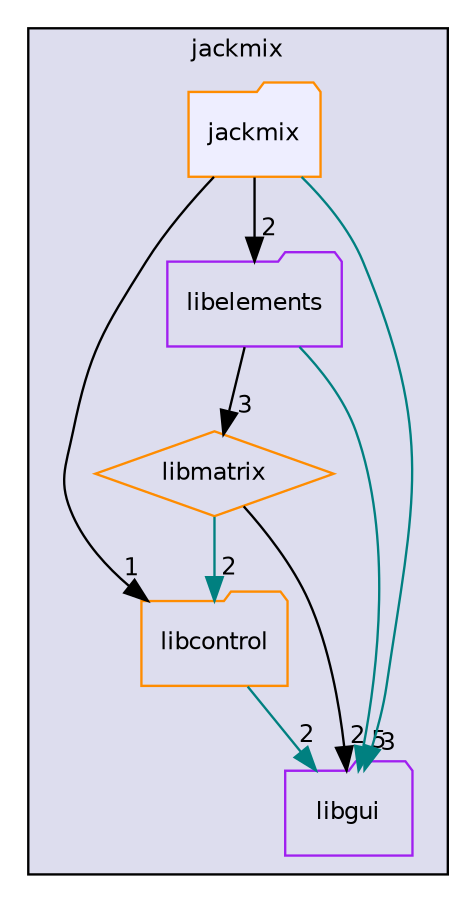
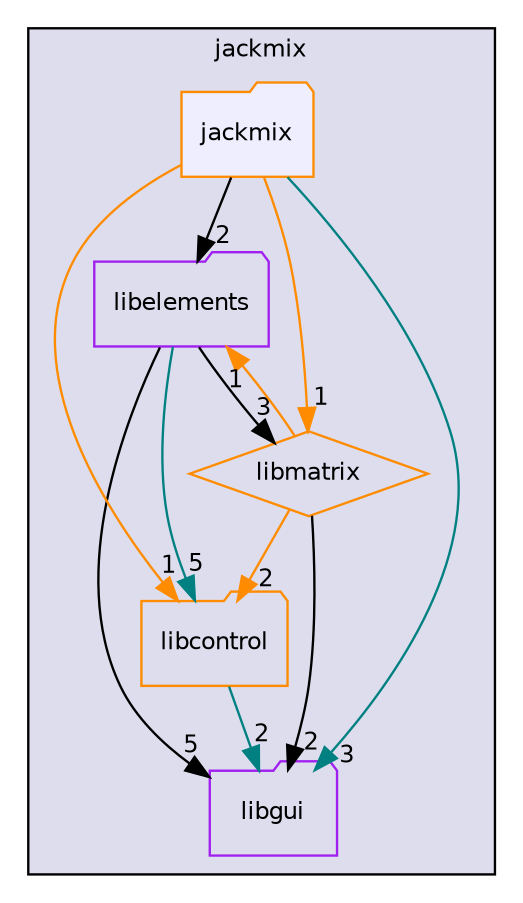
edge "jackmix" -> "libmatrix": added
edge "jackmix" -> "libcontrol": color black -> darkorange
edge "libmatrix" -> "libelements": added
edge "libelements" -> "libcontrol": added
edge "libelements" -> "libgui": color teal -> black
edge "libmatrix" -> "libcontrol": color teal -> darkorange
